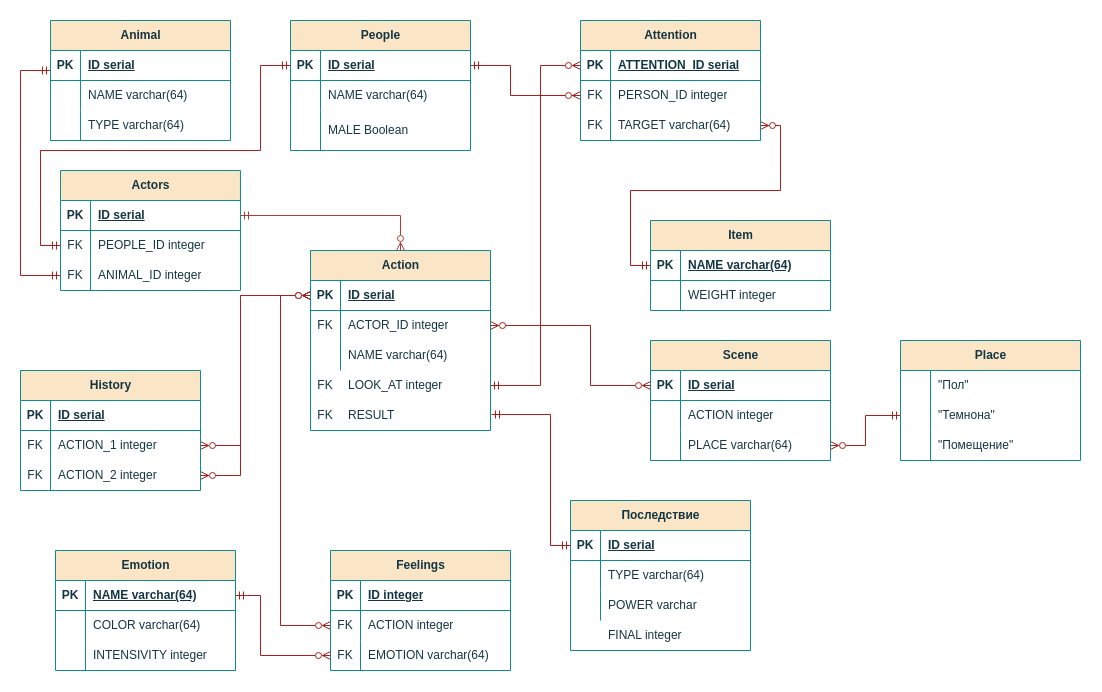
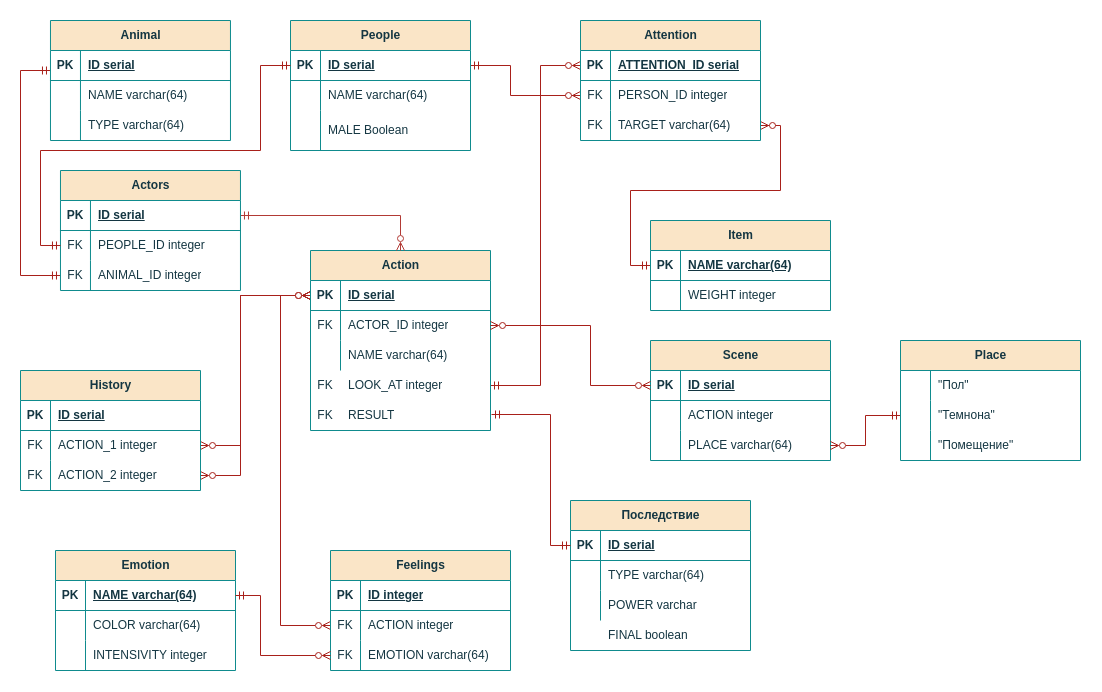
node "FINAL integer": label "FINAL integer" -> "FINAL boolean"
